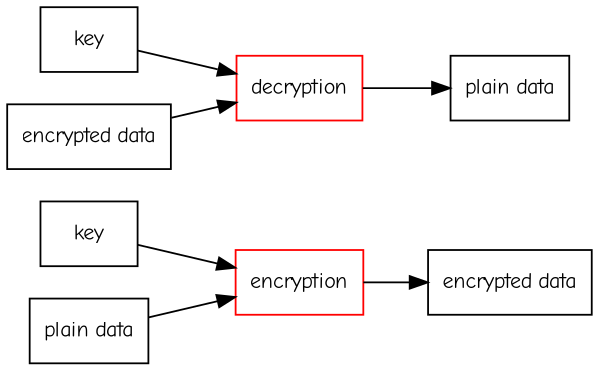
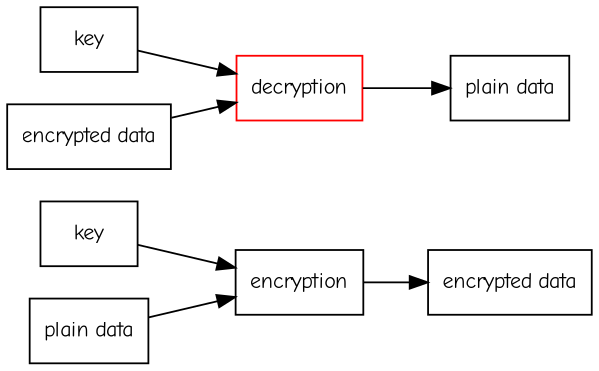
node "encryption": color red -> black
